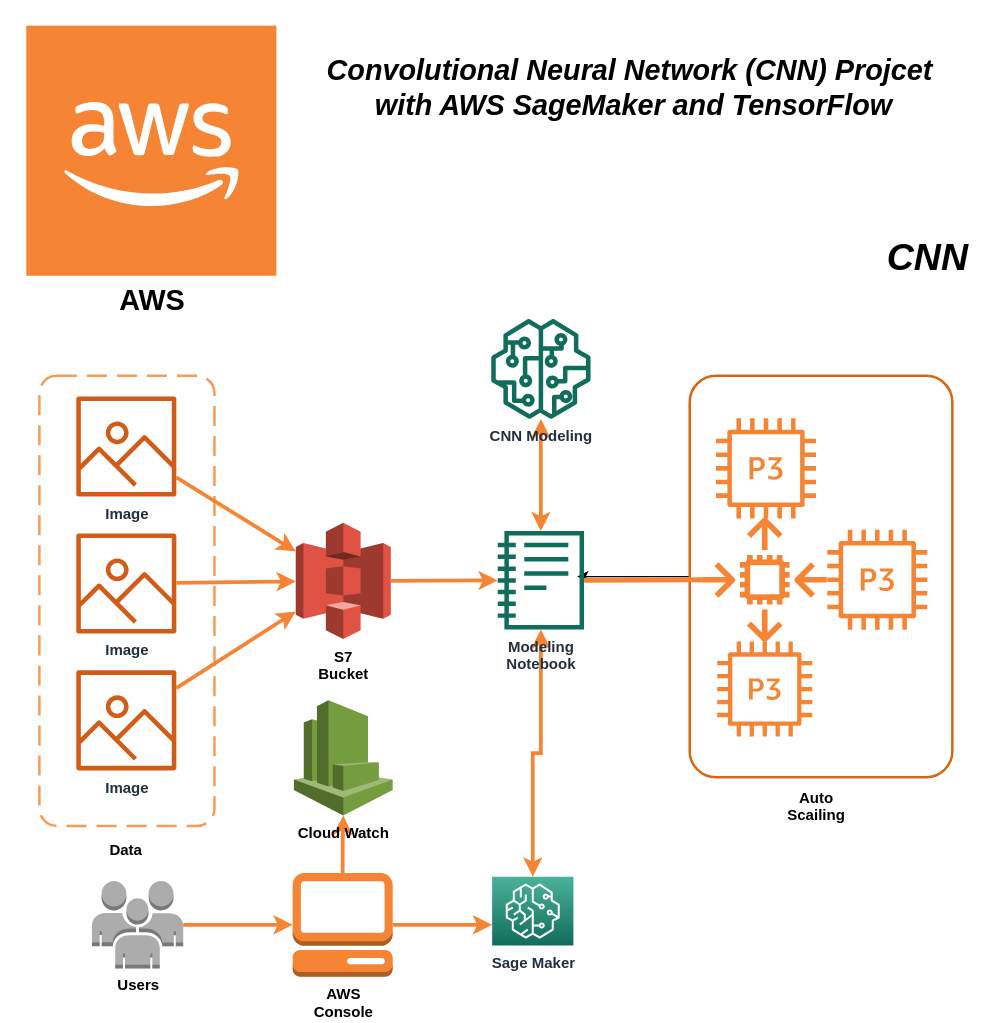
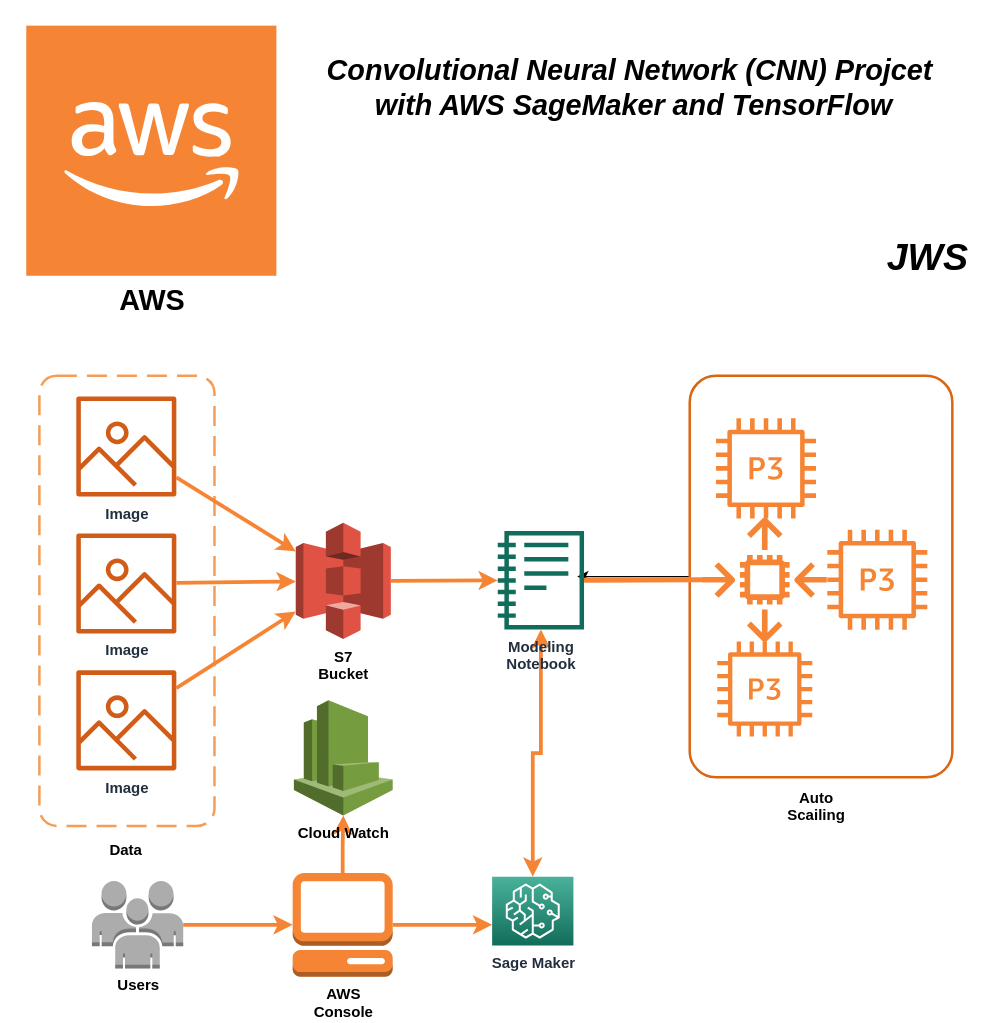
node "CNN": label "CNN" -> "JWS"
node "CNN Modeling": removed
edge "CNN Modeling" -- "Modeling Notebook": removed
